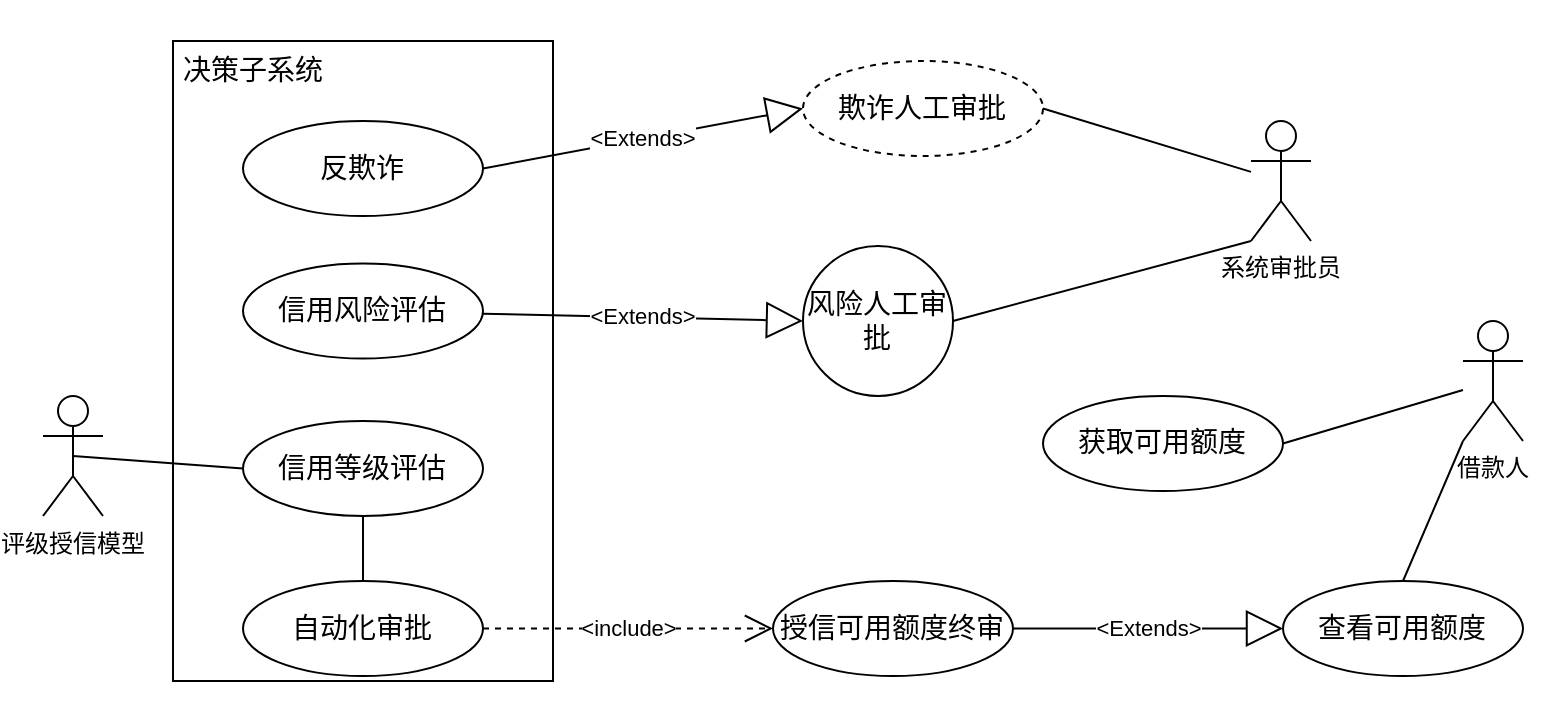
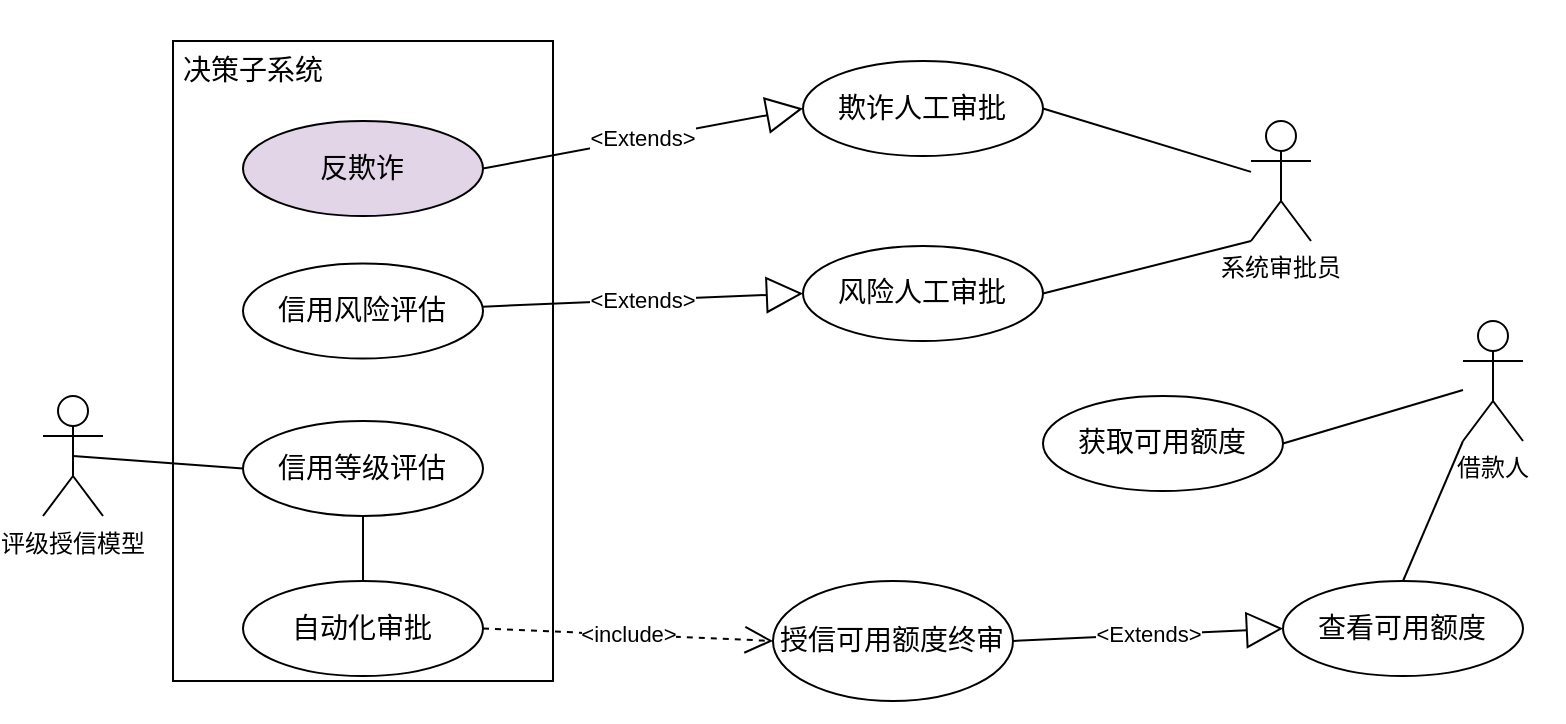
node "欺诈人工审批": style dashed -> solid
node "反欺诈": fillcolor #ffffff -> #e1d5e7
node "风险人工审批": size 150x150 -> 240x95
node "授信可用额度终审": size 240x95 -> 240x120
